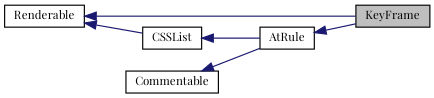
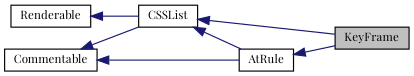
edge "KeyFrame" -> "Renderable": now "KeyFrame" -> "CSSList"
edge "CSSList" -> "Commentable": added
